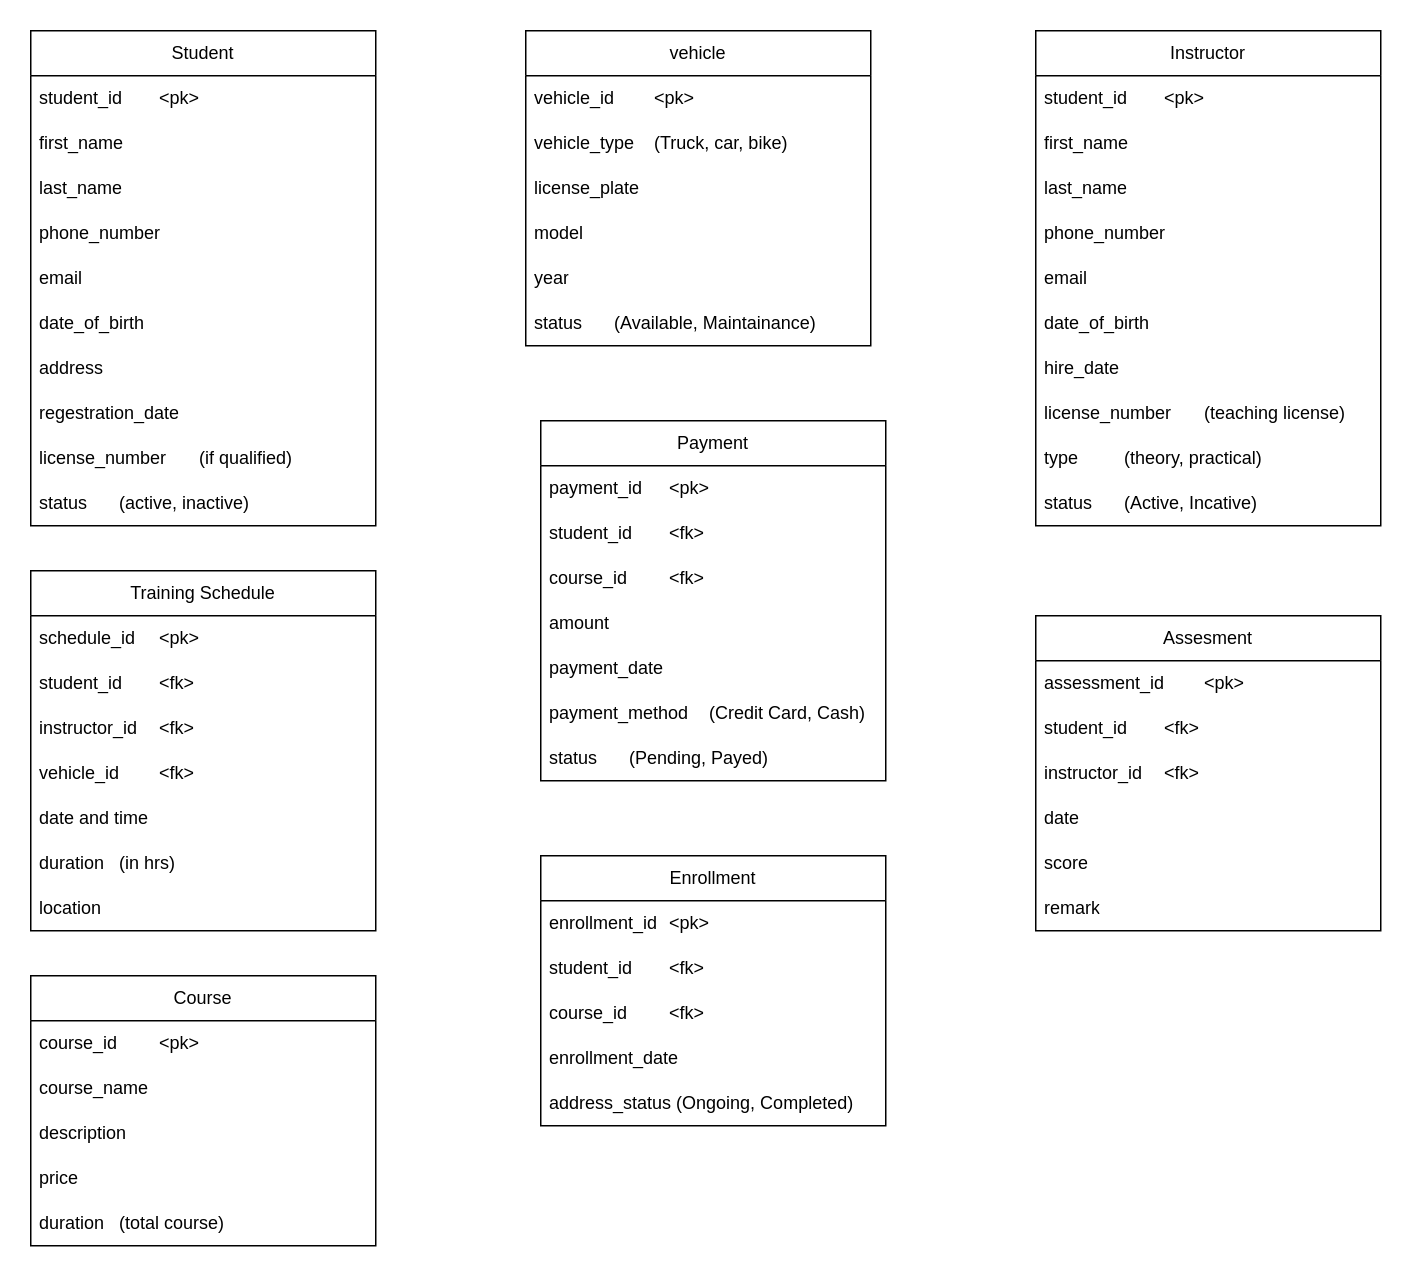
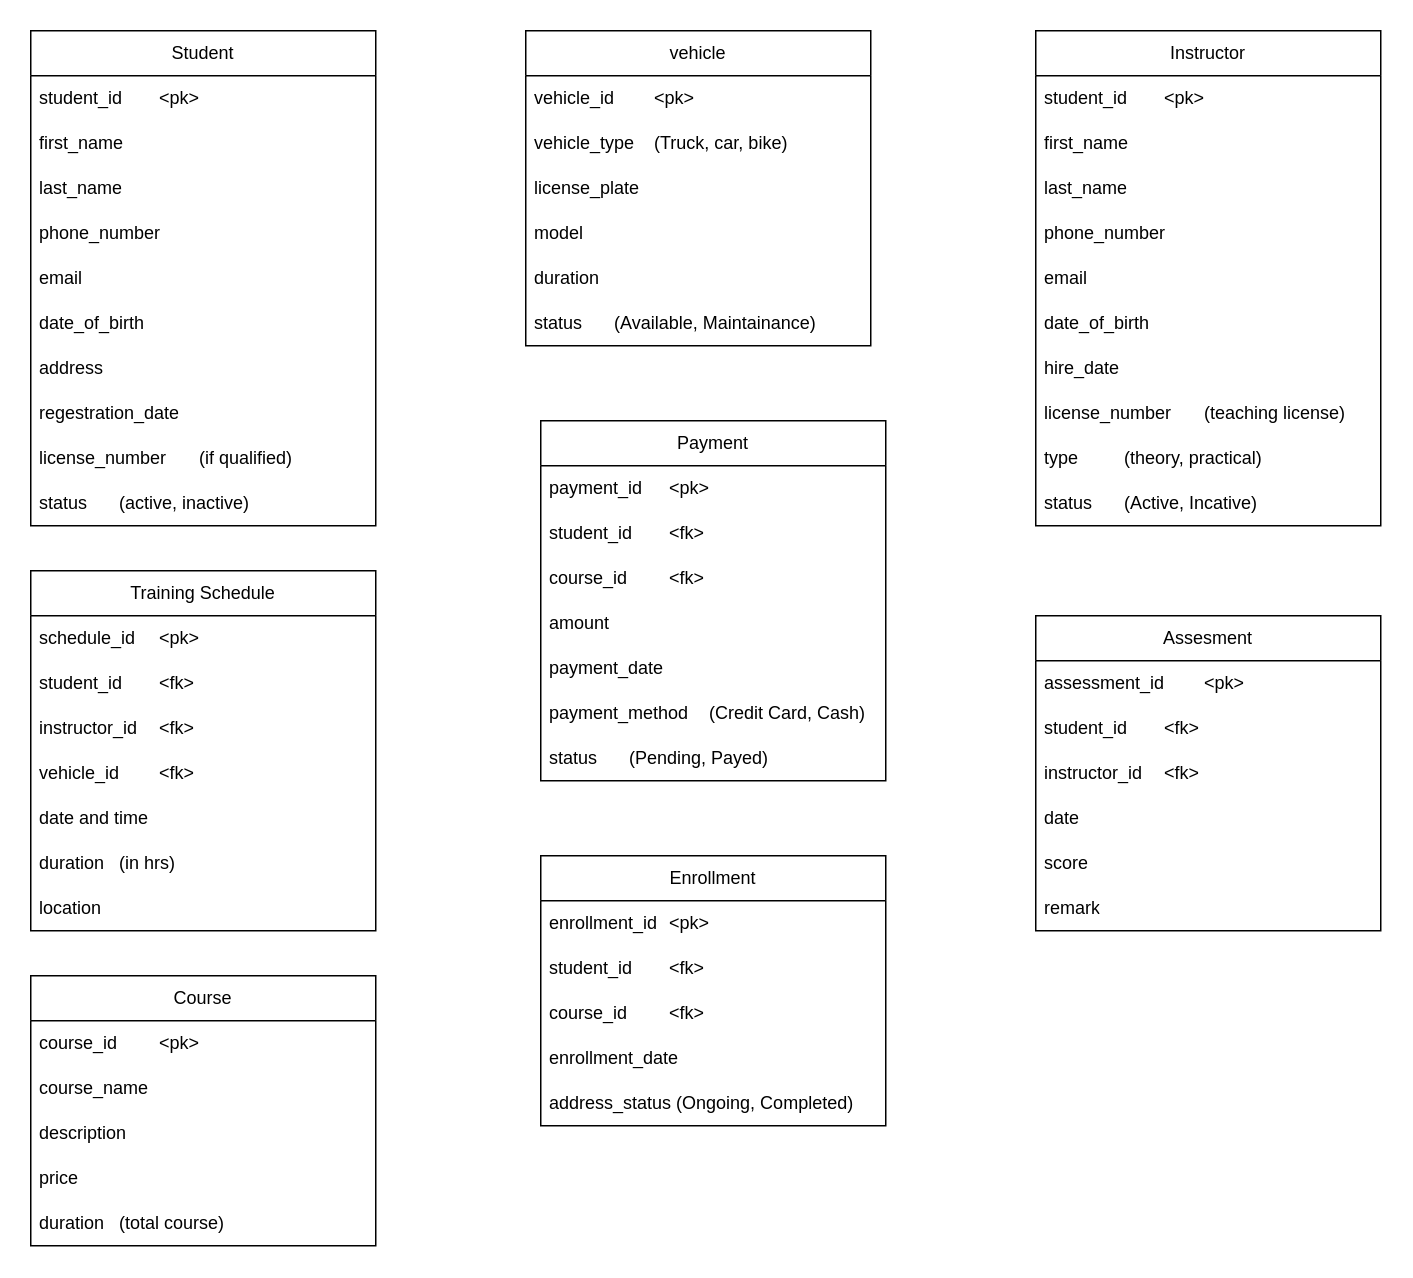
node "year": label "year" -> "duration"
